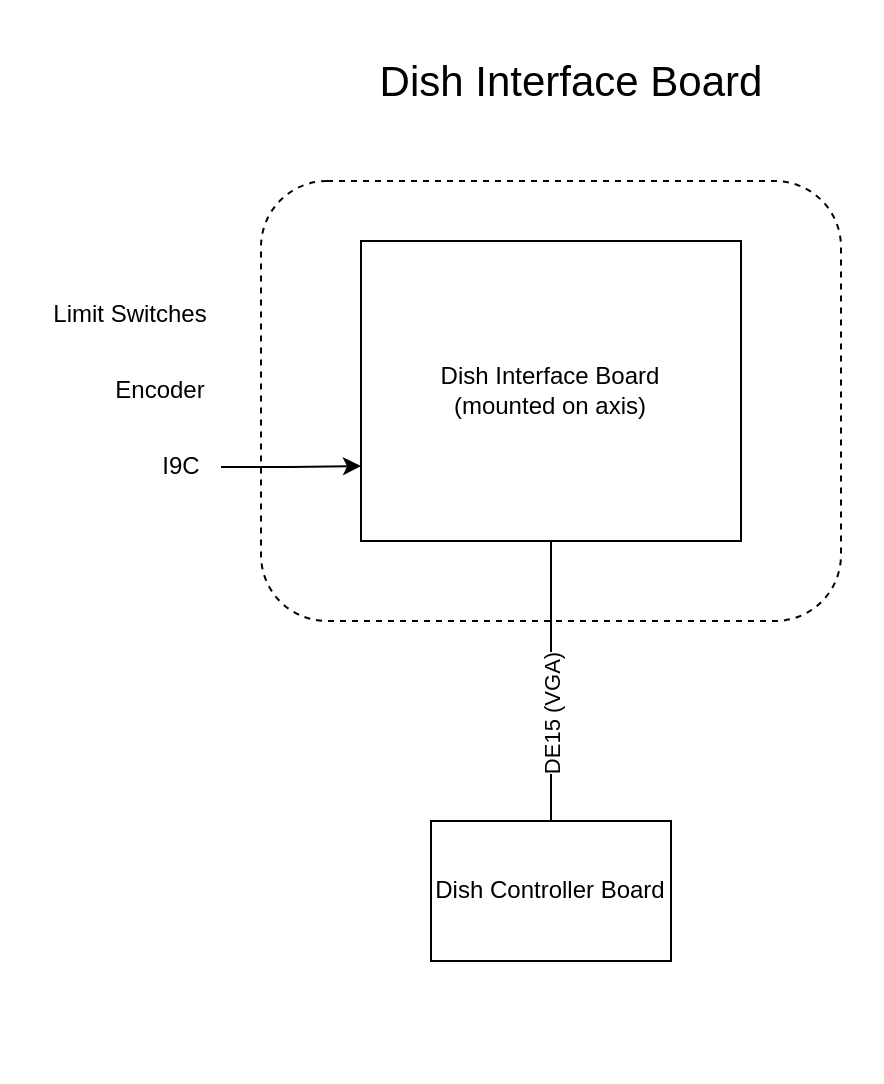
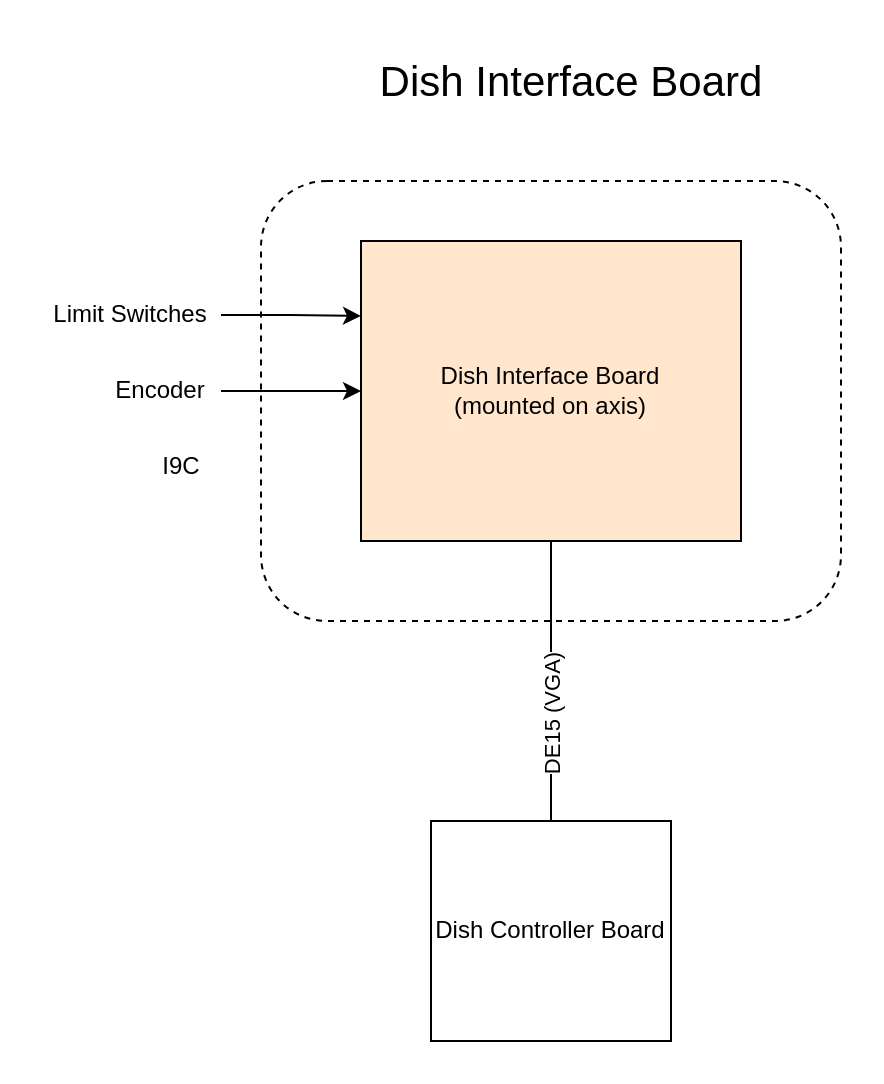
edge "Limit Switches" -> "Dish Interface Board (mounted on axis)": added
edge "Encoder" -> "Dish Interface Board (mounted on axis)": added
node "Dish Interface Board (mounted on axis)": fillcolor #ffffff -> #ffe6cc
edge "I9C" -> "Dish Interface Board (mounted on axis)": removed
node "Dish Controller Board": size 240x140 -> 240x220
